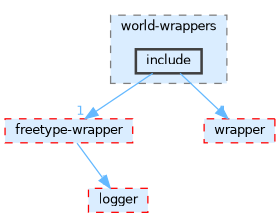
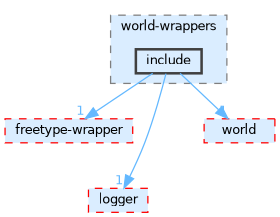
node "wrapper": label "wrapper" -> "world"
edge "freetype-wrapper" -> "logger": now "include" -> "logger"
